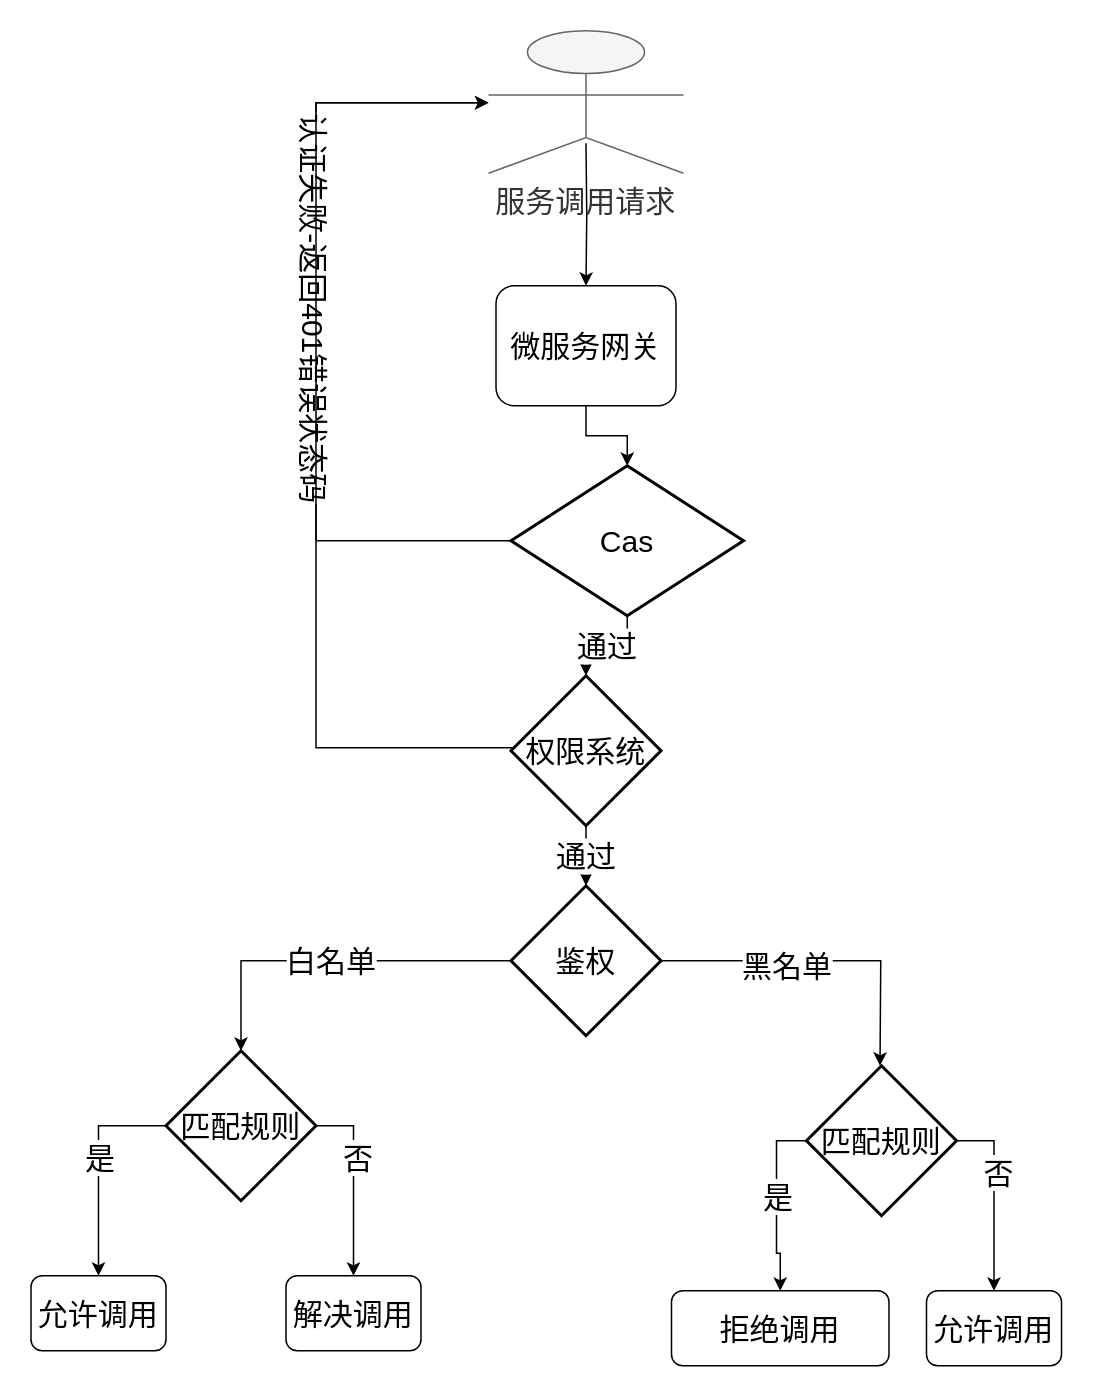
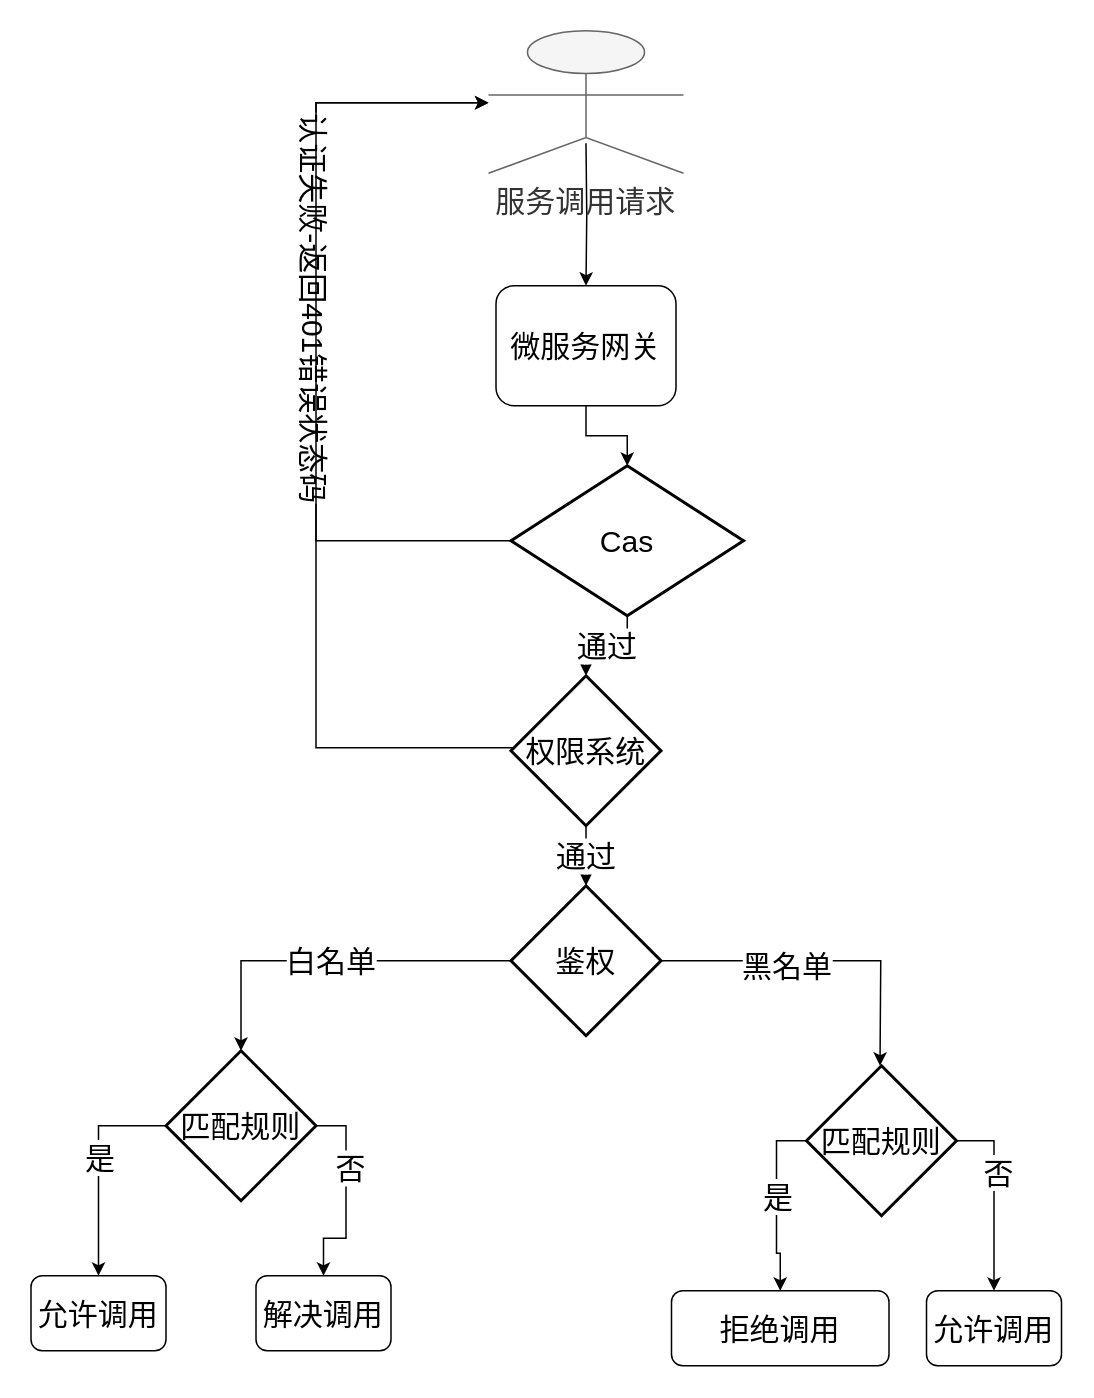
node "解决调用": moved (353, 1313) -> (323, 1313)
